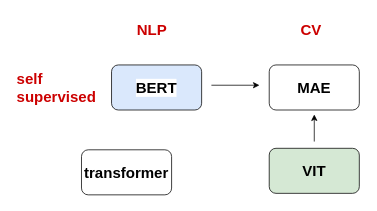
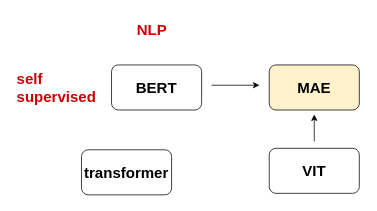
node "CV": removed
node "BERT": fillcolor #dae8fc -> #ffffff
node "MAE": fillcolor #ffffff -> #fff2cc
node "VIT": fillcolor #d5e8d4 -> #ffffff
